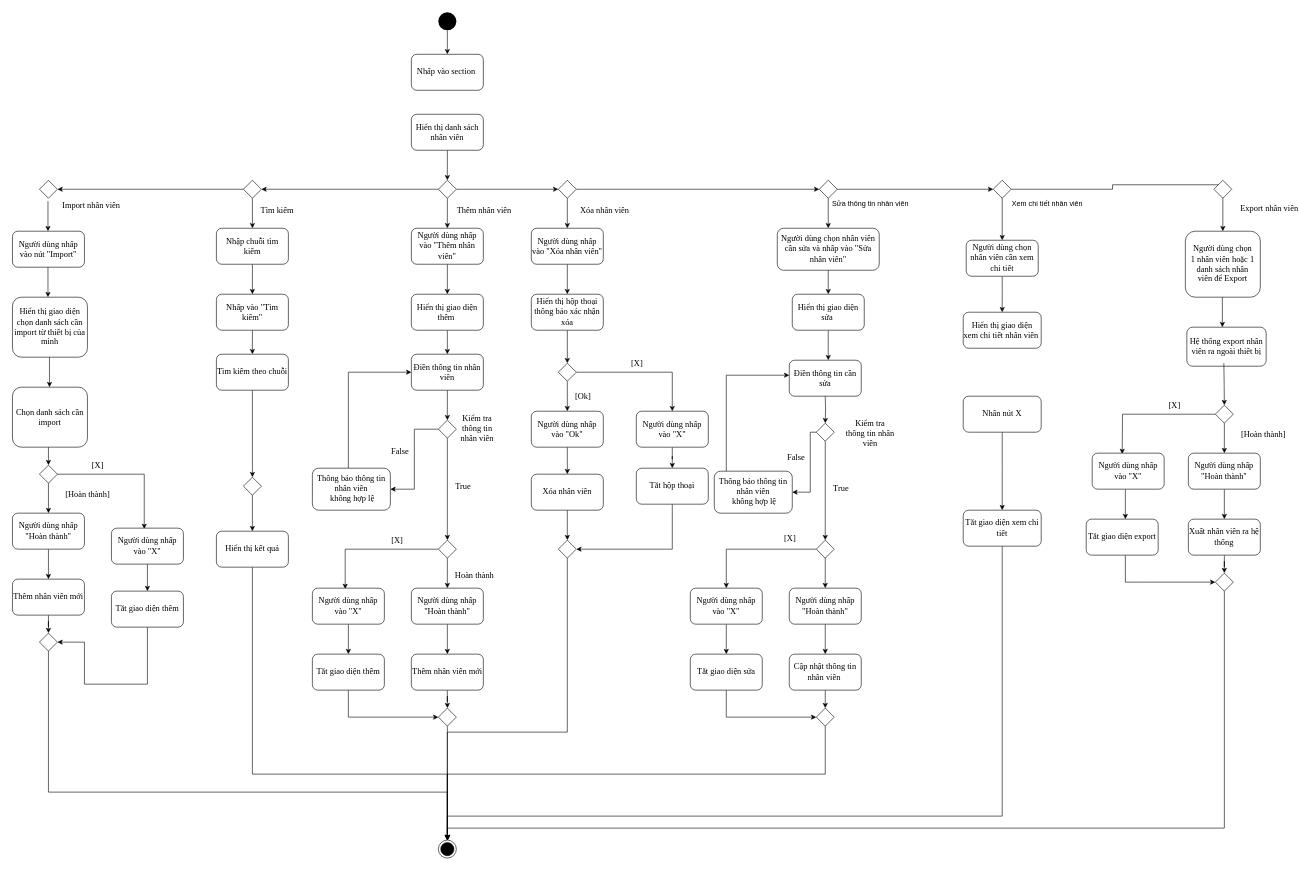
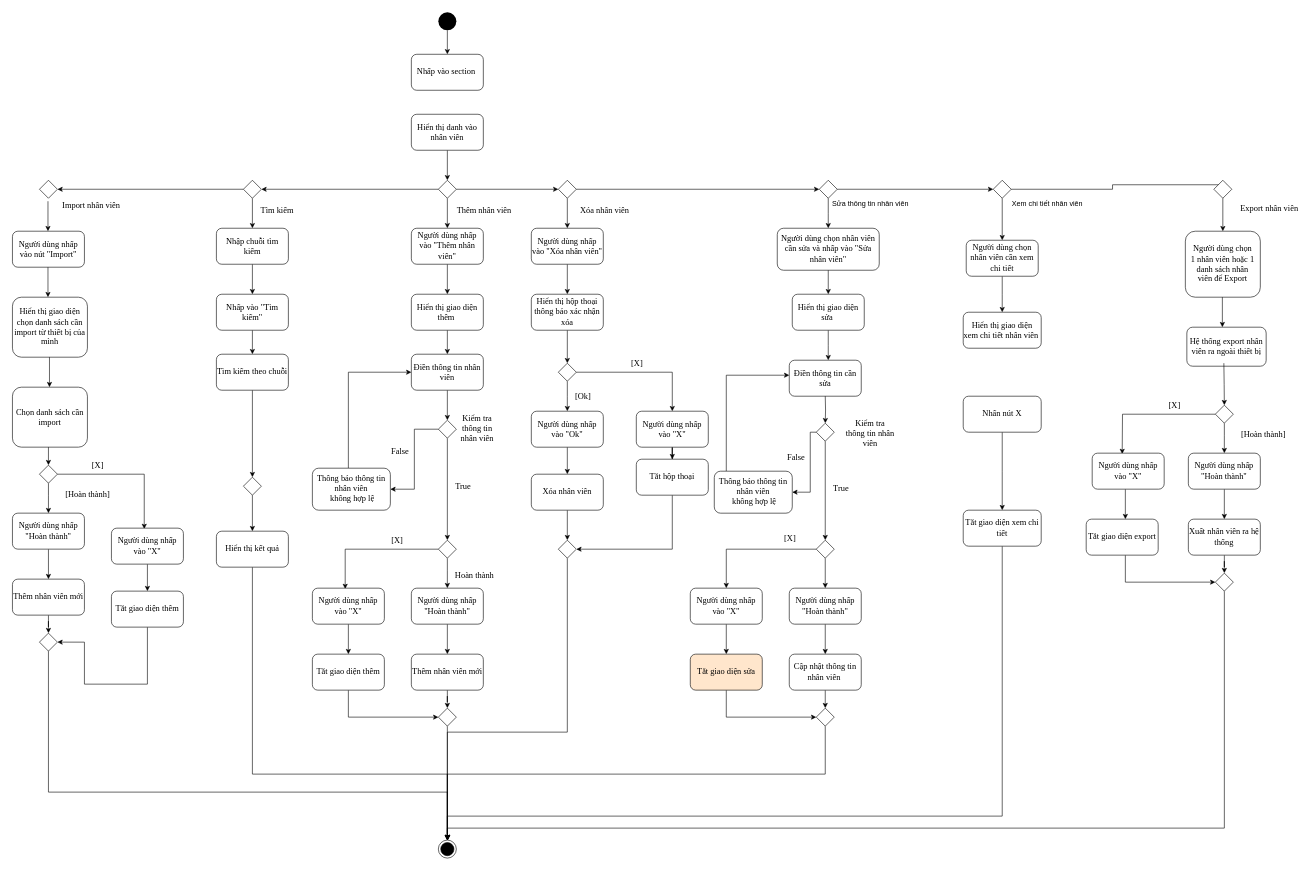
node "Hiển thị danh sách nhân viên": label "Hiển thị danh sách nhân viên" -> "Hiển thị danh vào nhân viên"
node "Tắt hộp thoại": moved (672, 486) -> (672, 477)
node "Tắt giao diện sửa": fillcolor #ffffff -> #ffe6cc
